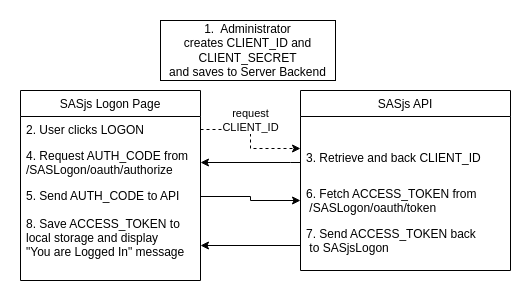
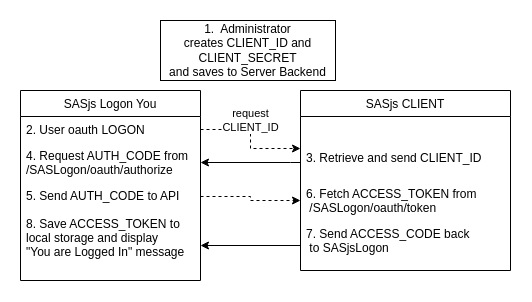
node "SASjs Logon Page": label "SASjs Logon Page" -> "SASjs Logon You"
node "SASjs API": label "SASjs API" -> "SASjs CLIENT"
node "2. User clicks LOGON": label "2. User clicks LOGON" -> "2. User oauth LOGON"
node "3. Retrieve and back CLIENT_ID": label "3. Retrieve and back CLIENT_ID" -> "3. Retrieve and send CLIENT_ID"
edge "5. Send AUTH_CODE to API" -> "6. Fetch ACCESS_TOKEN from /SASLogon/oauth/token": style solid -> dashed
node "7. Send ACCESS_TOKEN back to SASjsLogon": label "7. Send ACCESS_TOKEN back to SASjsLogon" -> "7. Send ACCESS_CODE back to SASjsLogon"
